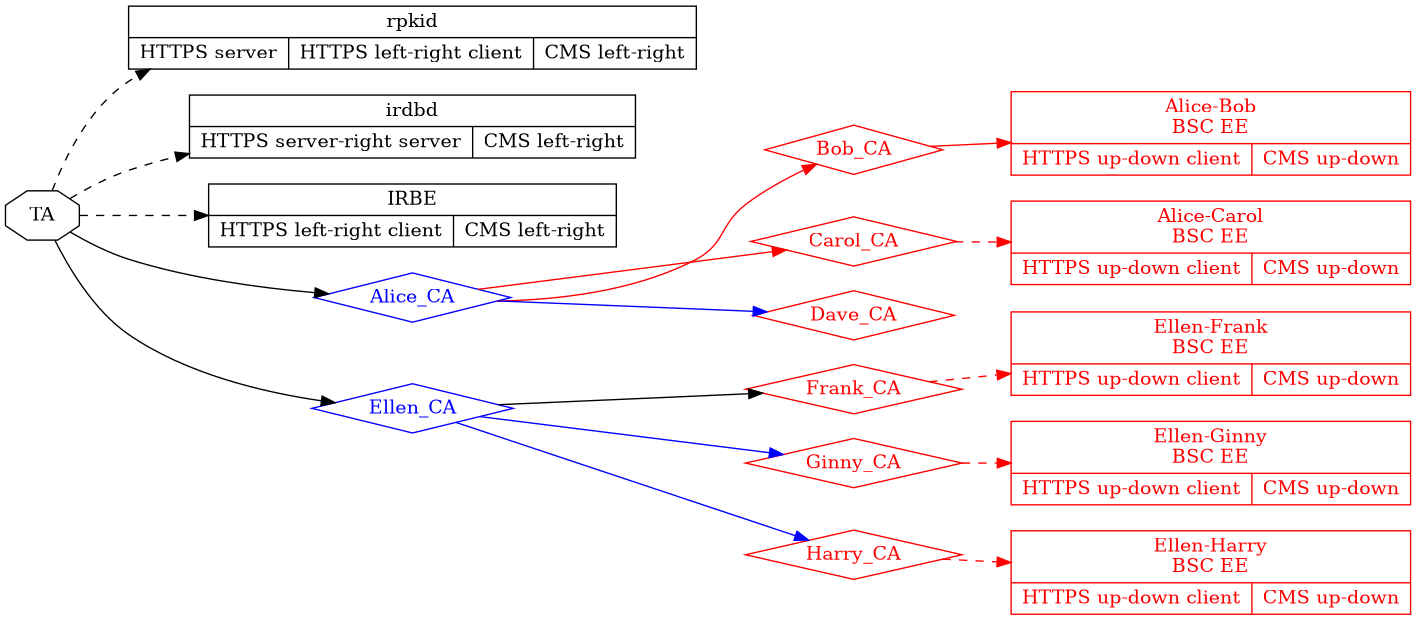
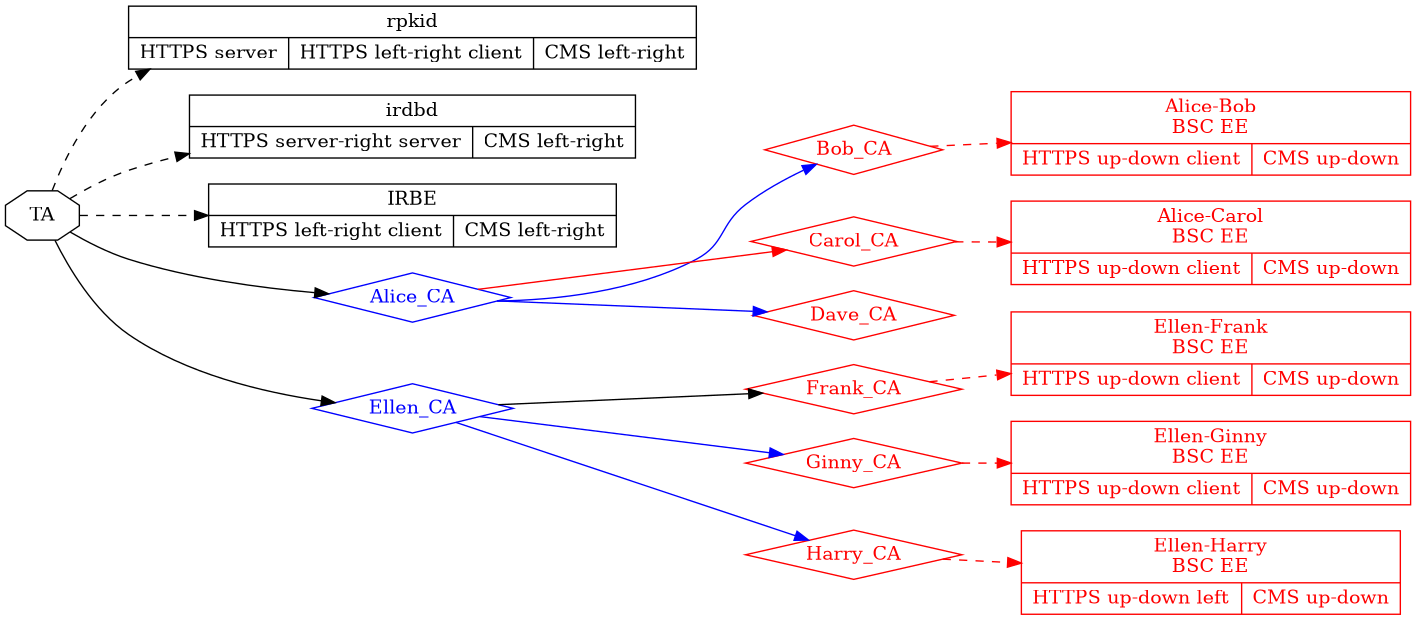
edge "Bob_CA" -> "Alice-Bob": style solid -> dashed
edge "Alice_CA" -> "Bob_CA": color red -> blue
node "Ellen-Harry": text "HTTPS up-down client" -> "HTTPS up-down left"
